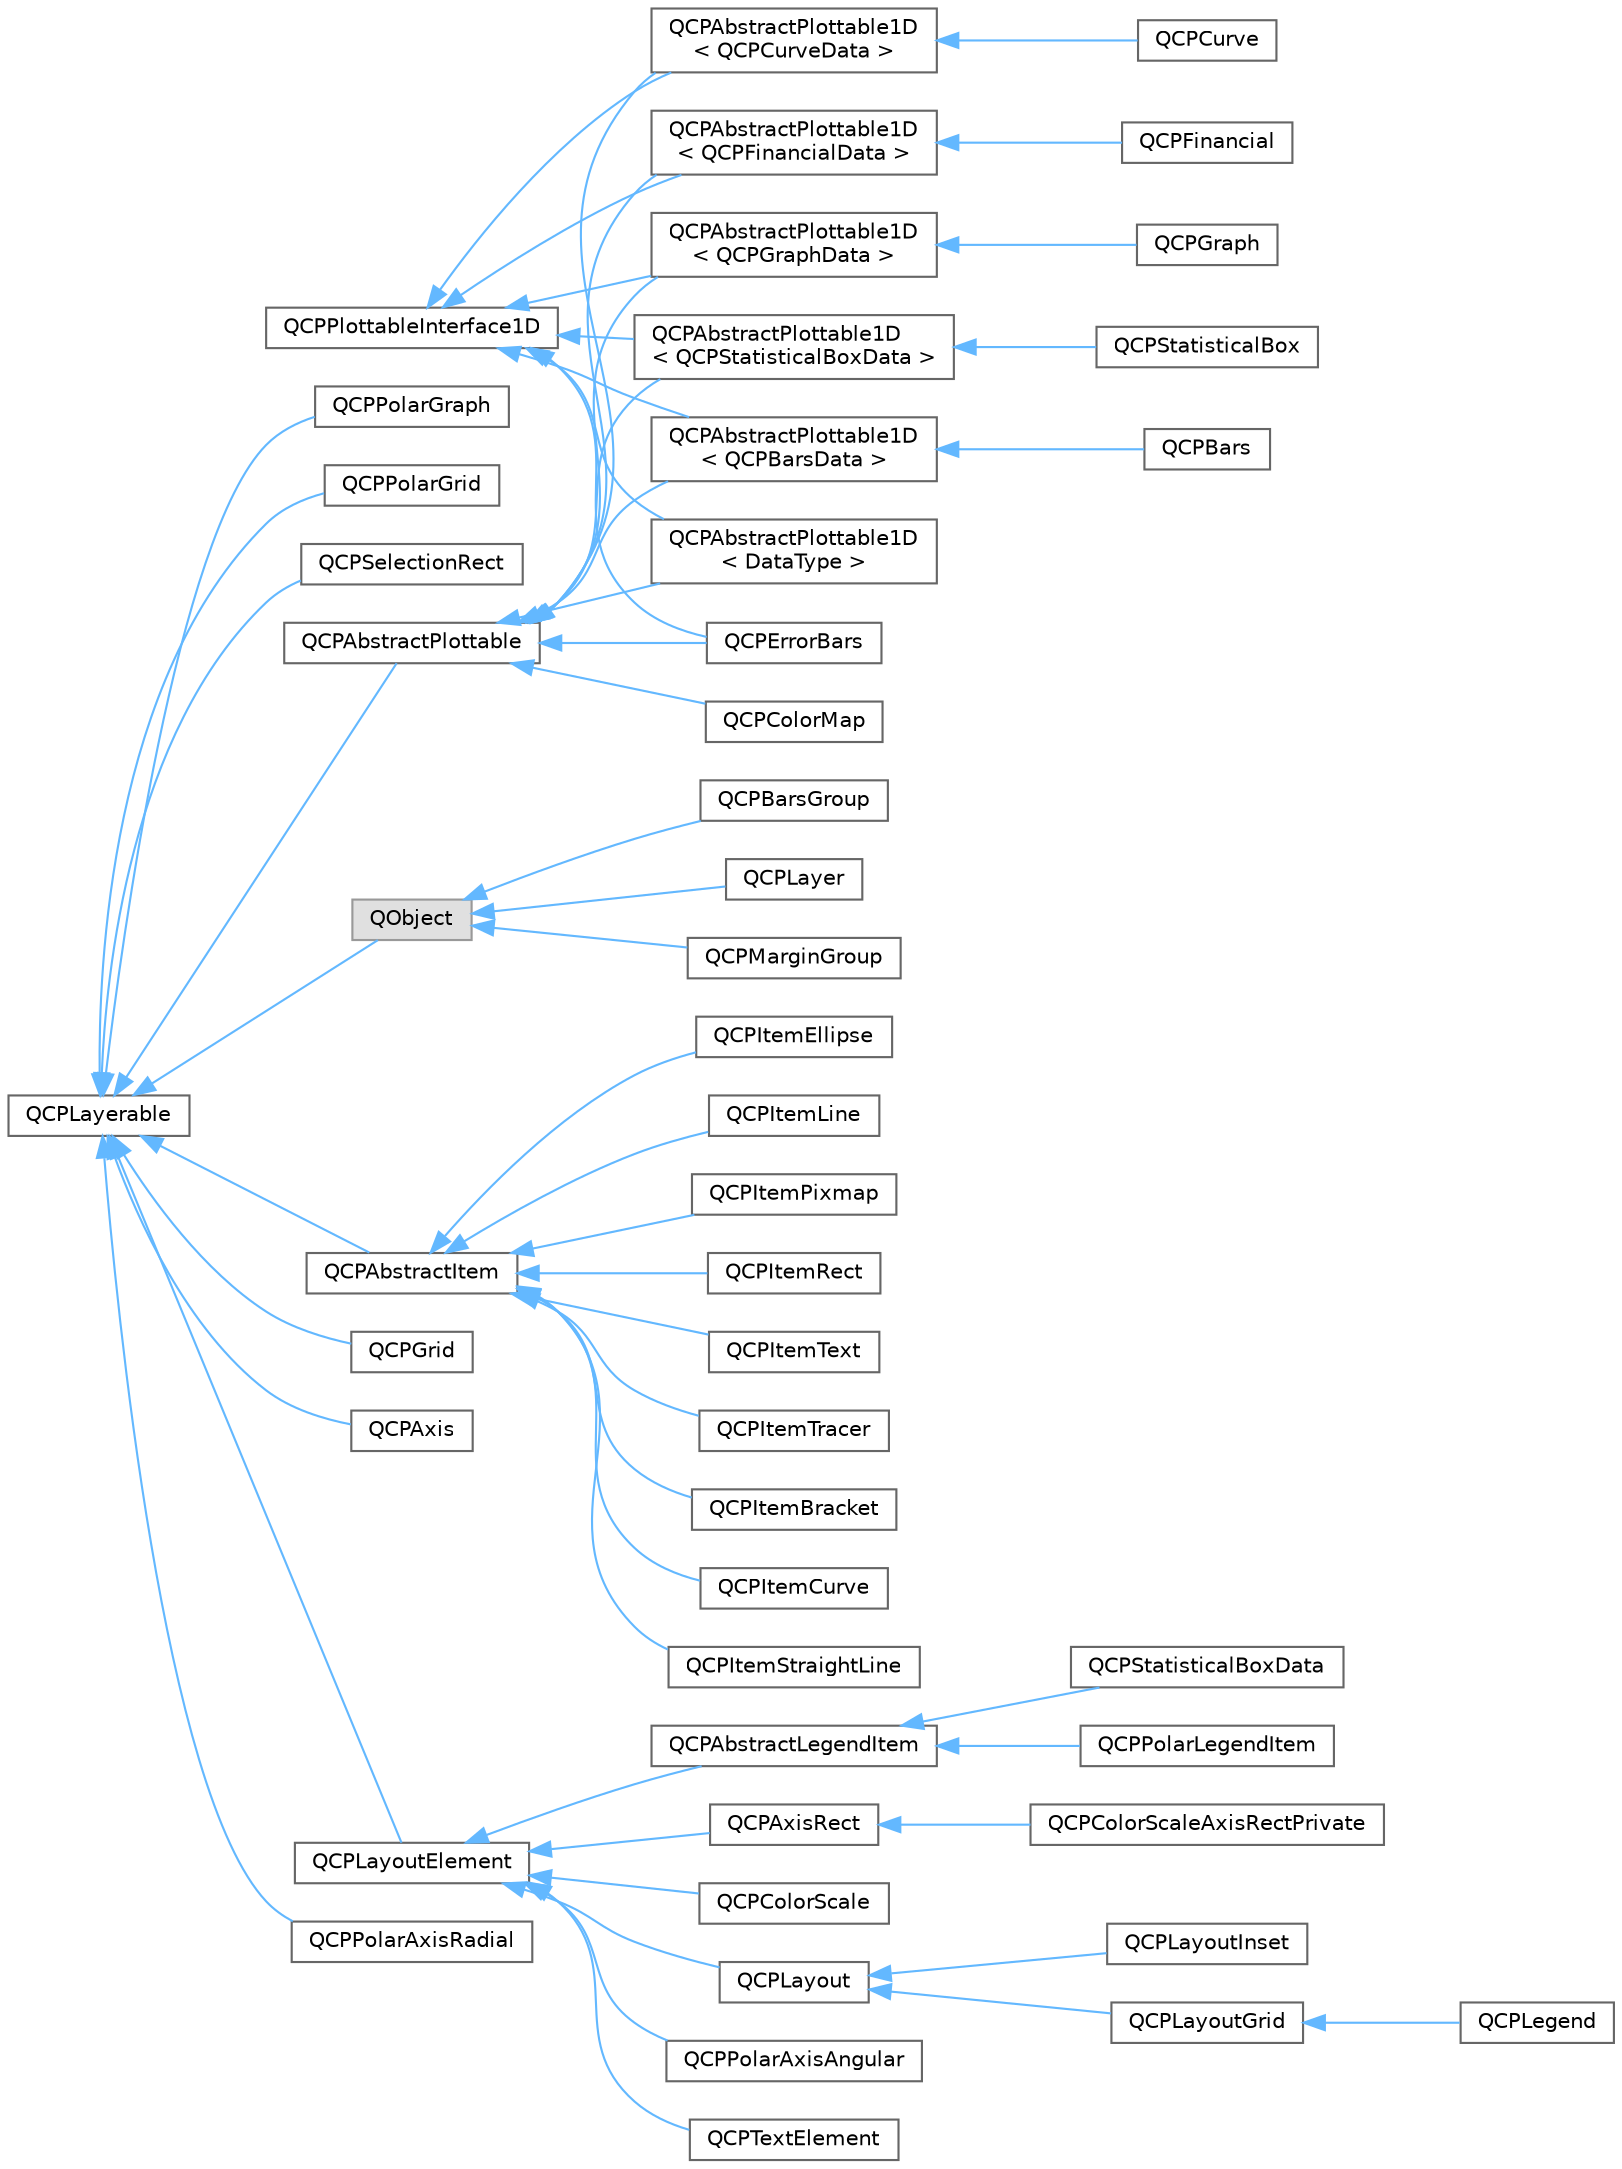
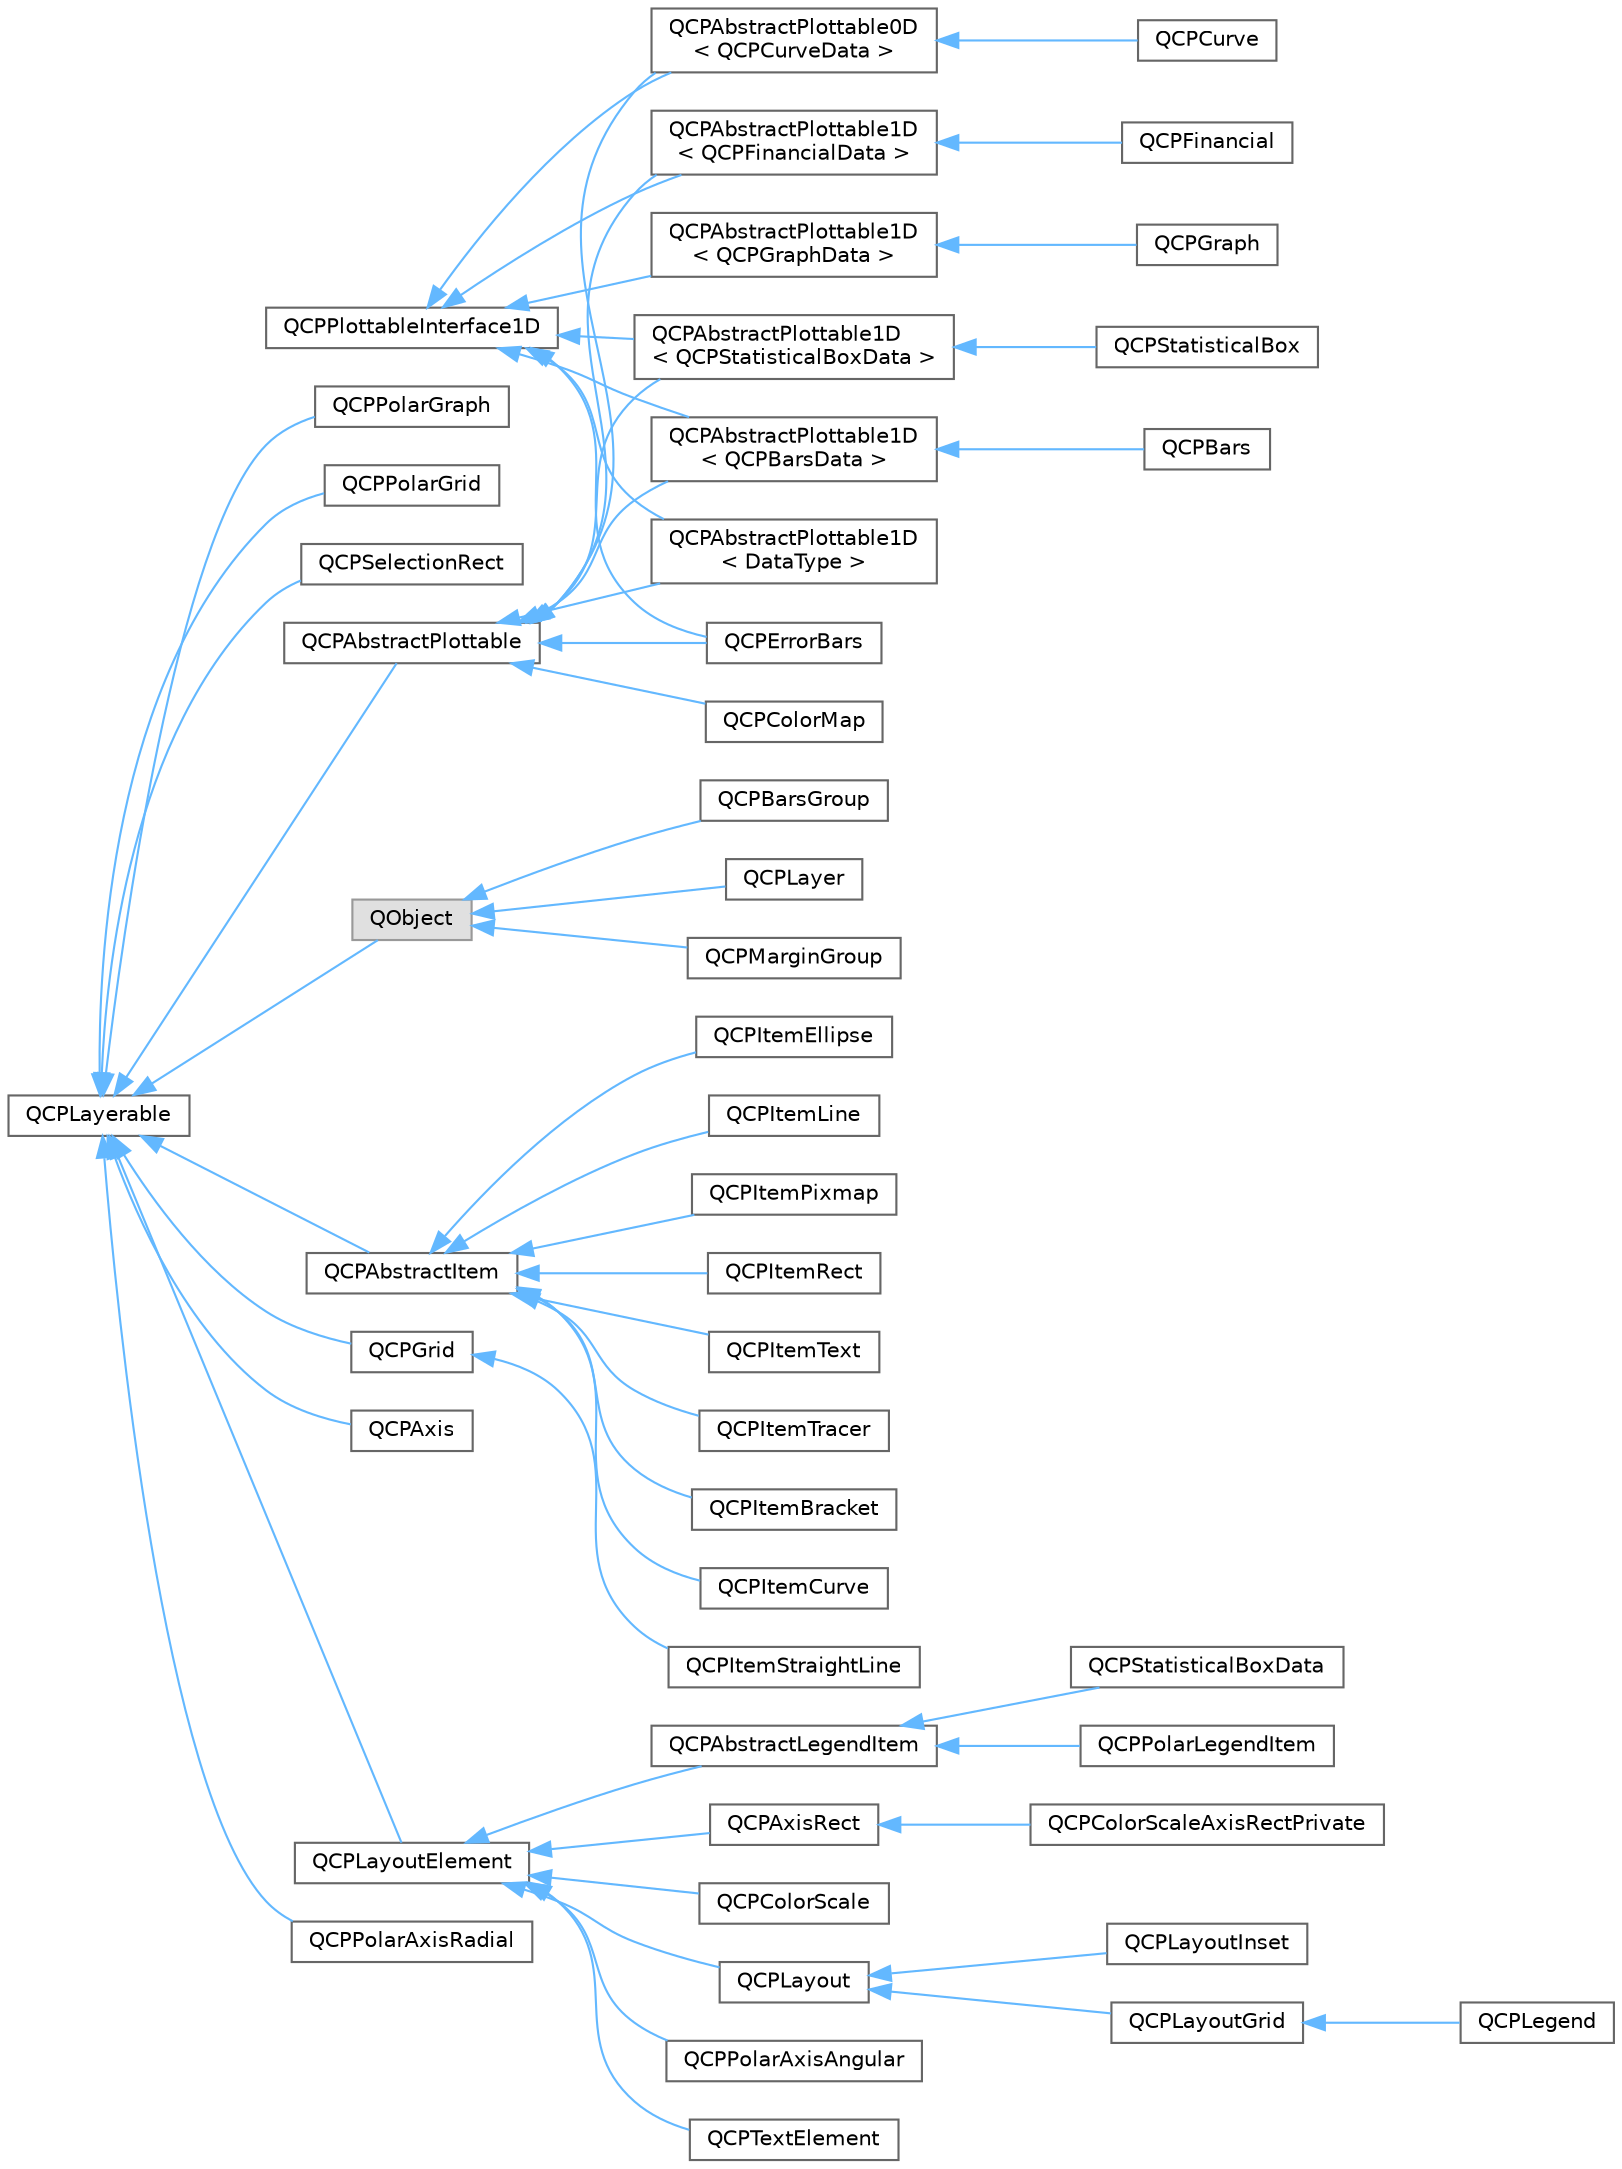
node "QCPAbstractPlottable1D < QCPCurveData >": label "QCPAbstractPlottable1D < QCPCurveData >" -> "QCPAbstractPlottable0D < QCPCurveData >"
edge "QCPAbstractPlottable1D < QCPGraphData >" -> "QCPAbstractPlottable": removed
edge "QCPItemStraightLine" -> "QCPAbstractItem": now "QCPItemStraightLine" -> "QCPGrid"
